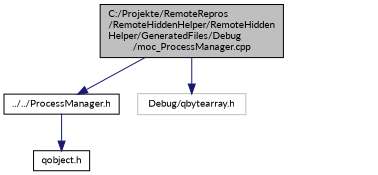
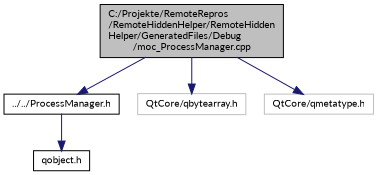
node "Debug/qbytearray.h": label "Debug/qbytearray.h" -> "QtCore/qbytearray.h"
node "QtCore/qmetatype.h": added
